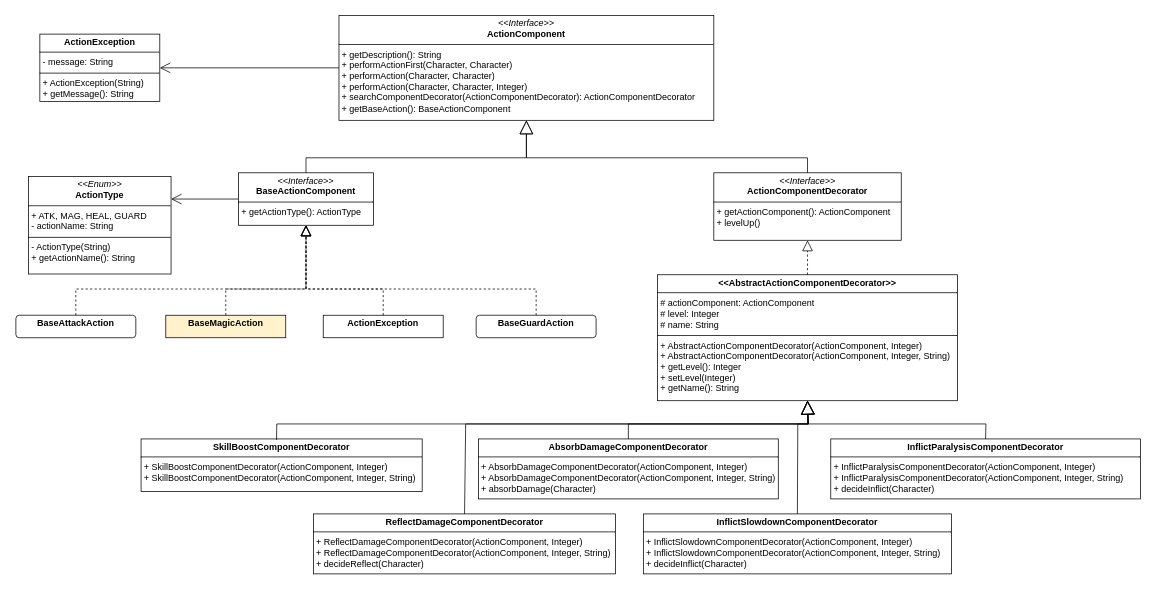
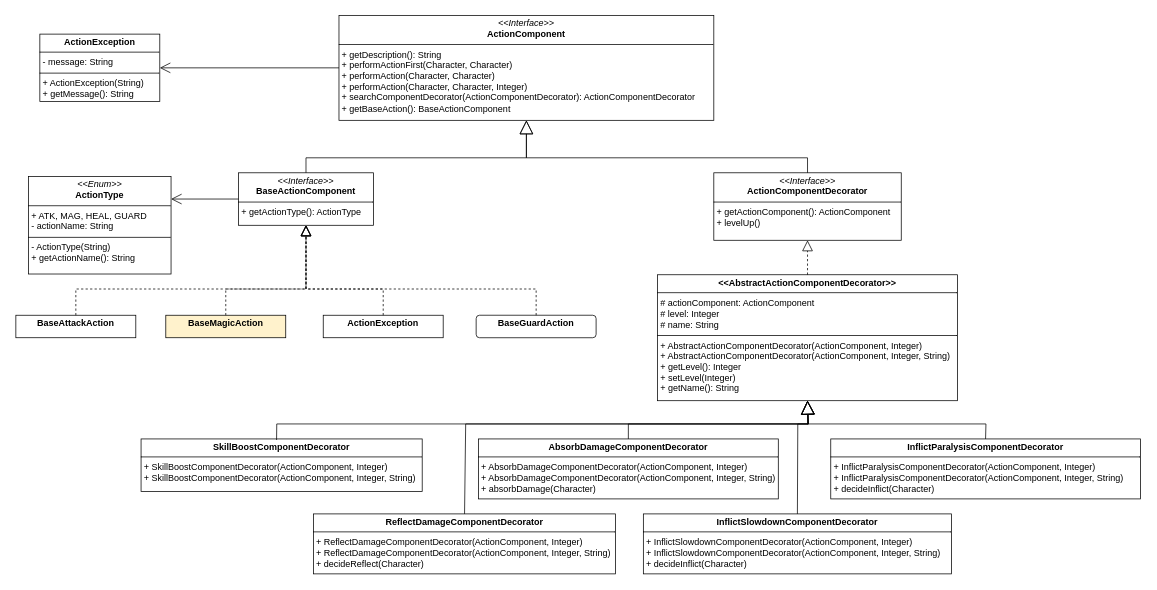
node "BaseAttackAction": shape rounded rectangle -> rectangle
